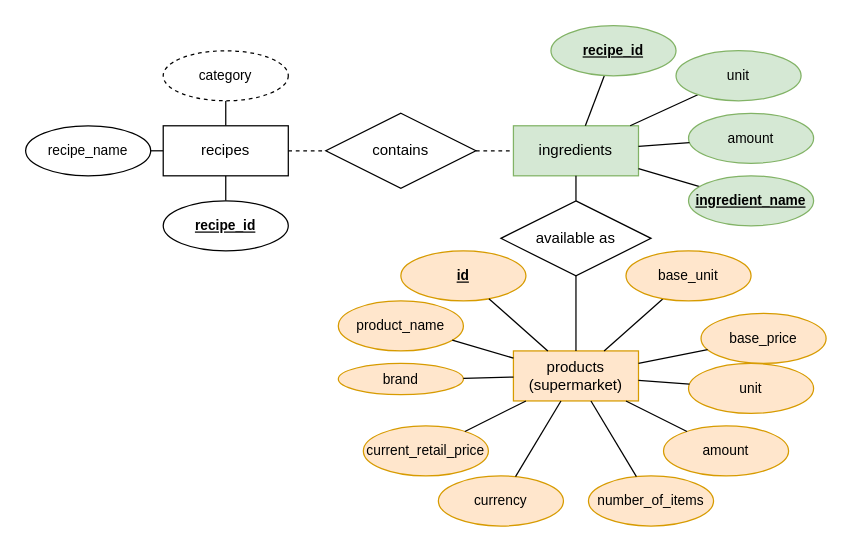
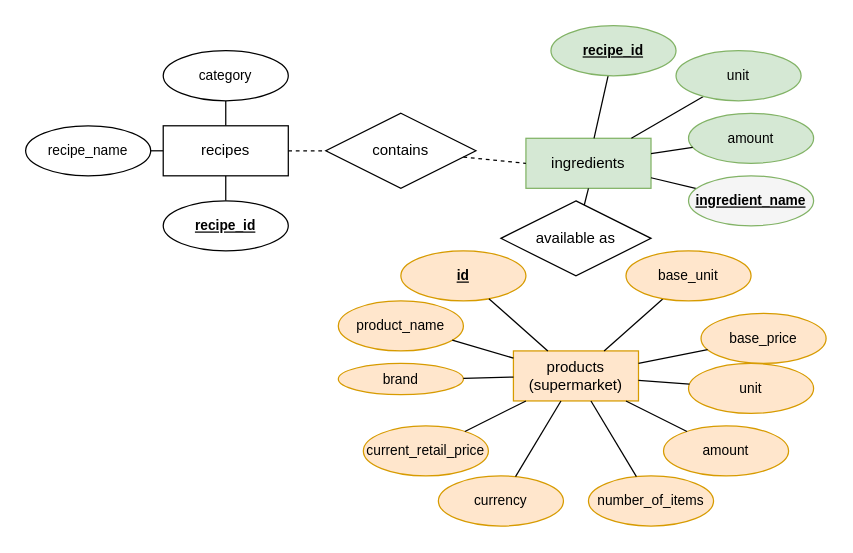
node "category": style dashed -> solid
node "ingredients": moved (576, 151) -> (588, 163)
node "ingredient_name": fillcolor #d5e8d4 -> #f5f5f5
edge "available as" -- "products (supermarket)": removed
